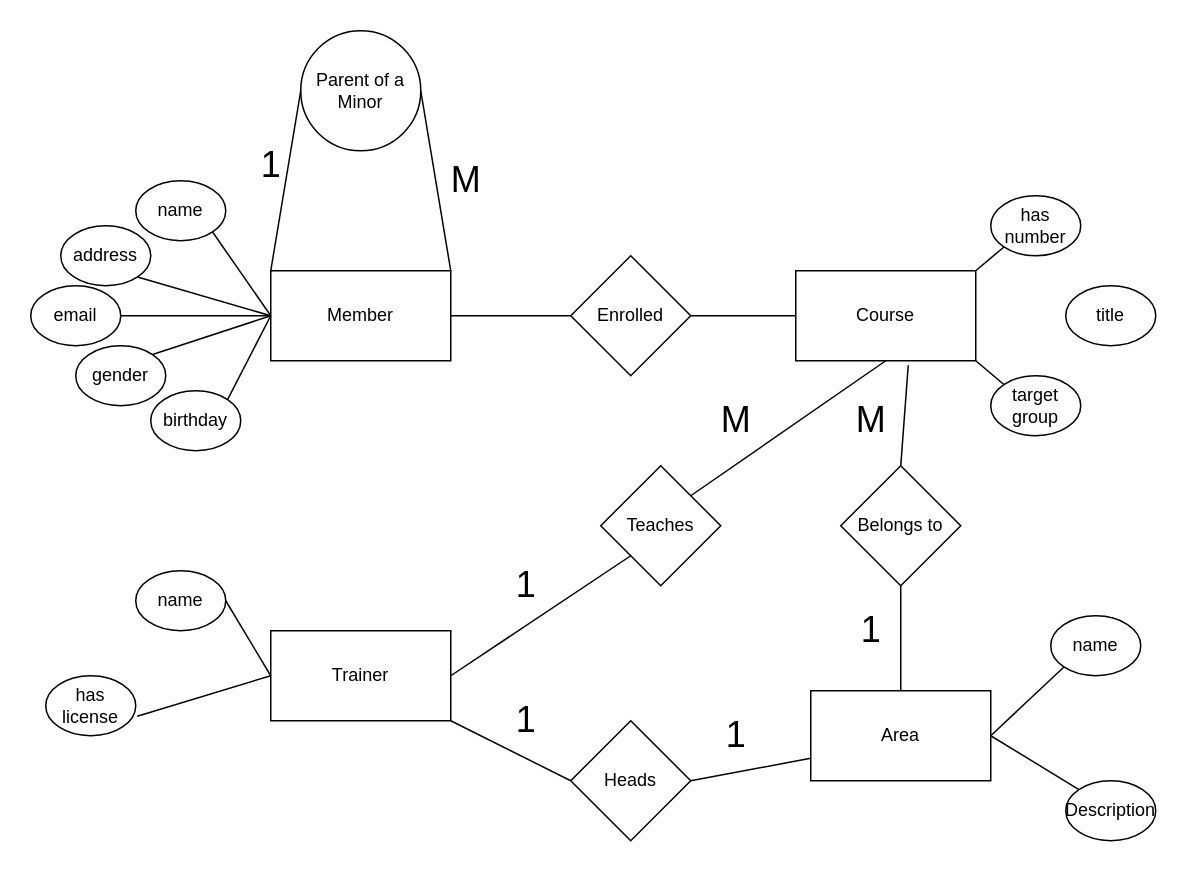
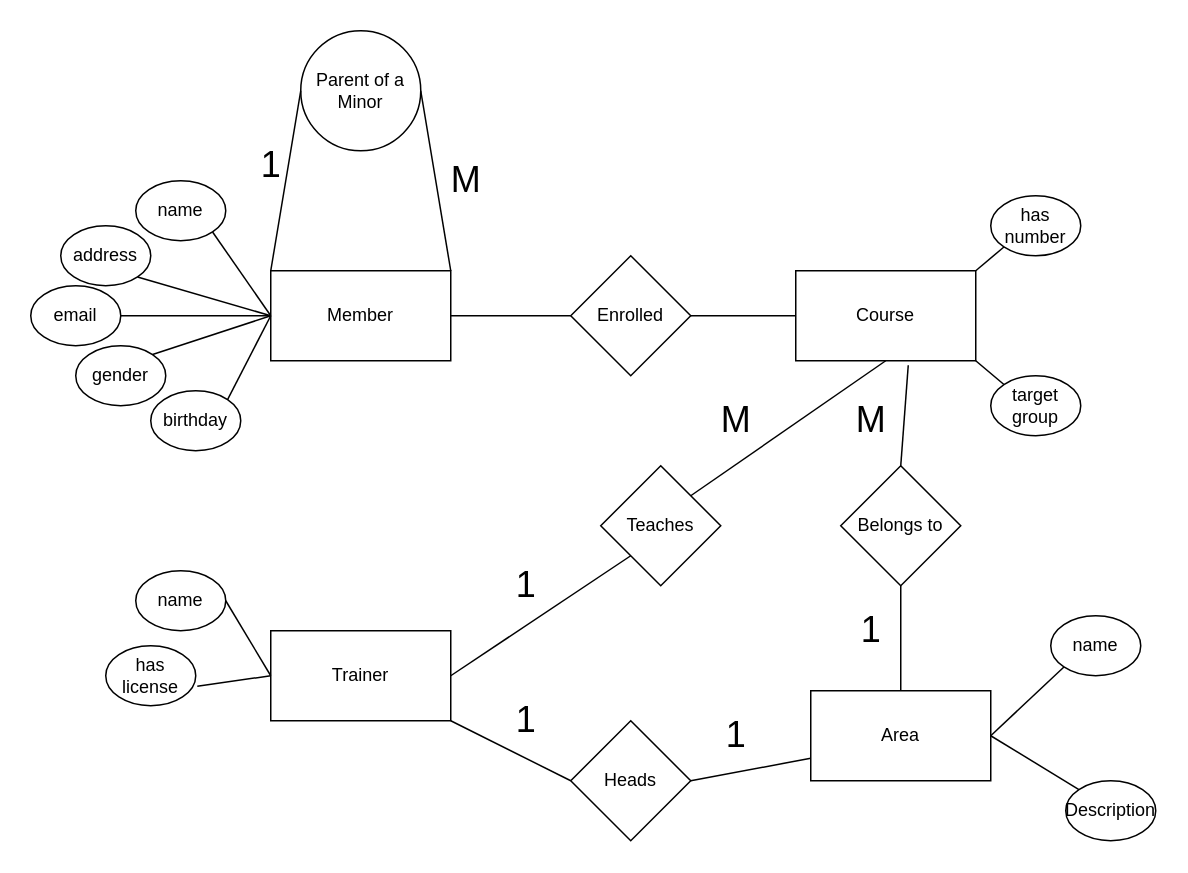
node "title": removed
node "has license": moved (91, 706) -> (151, 676)
